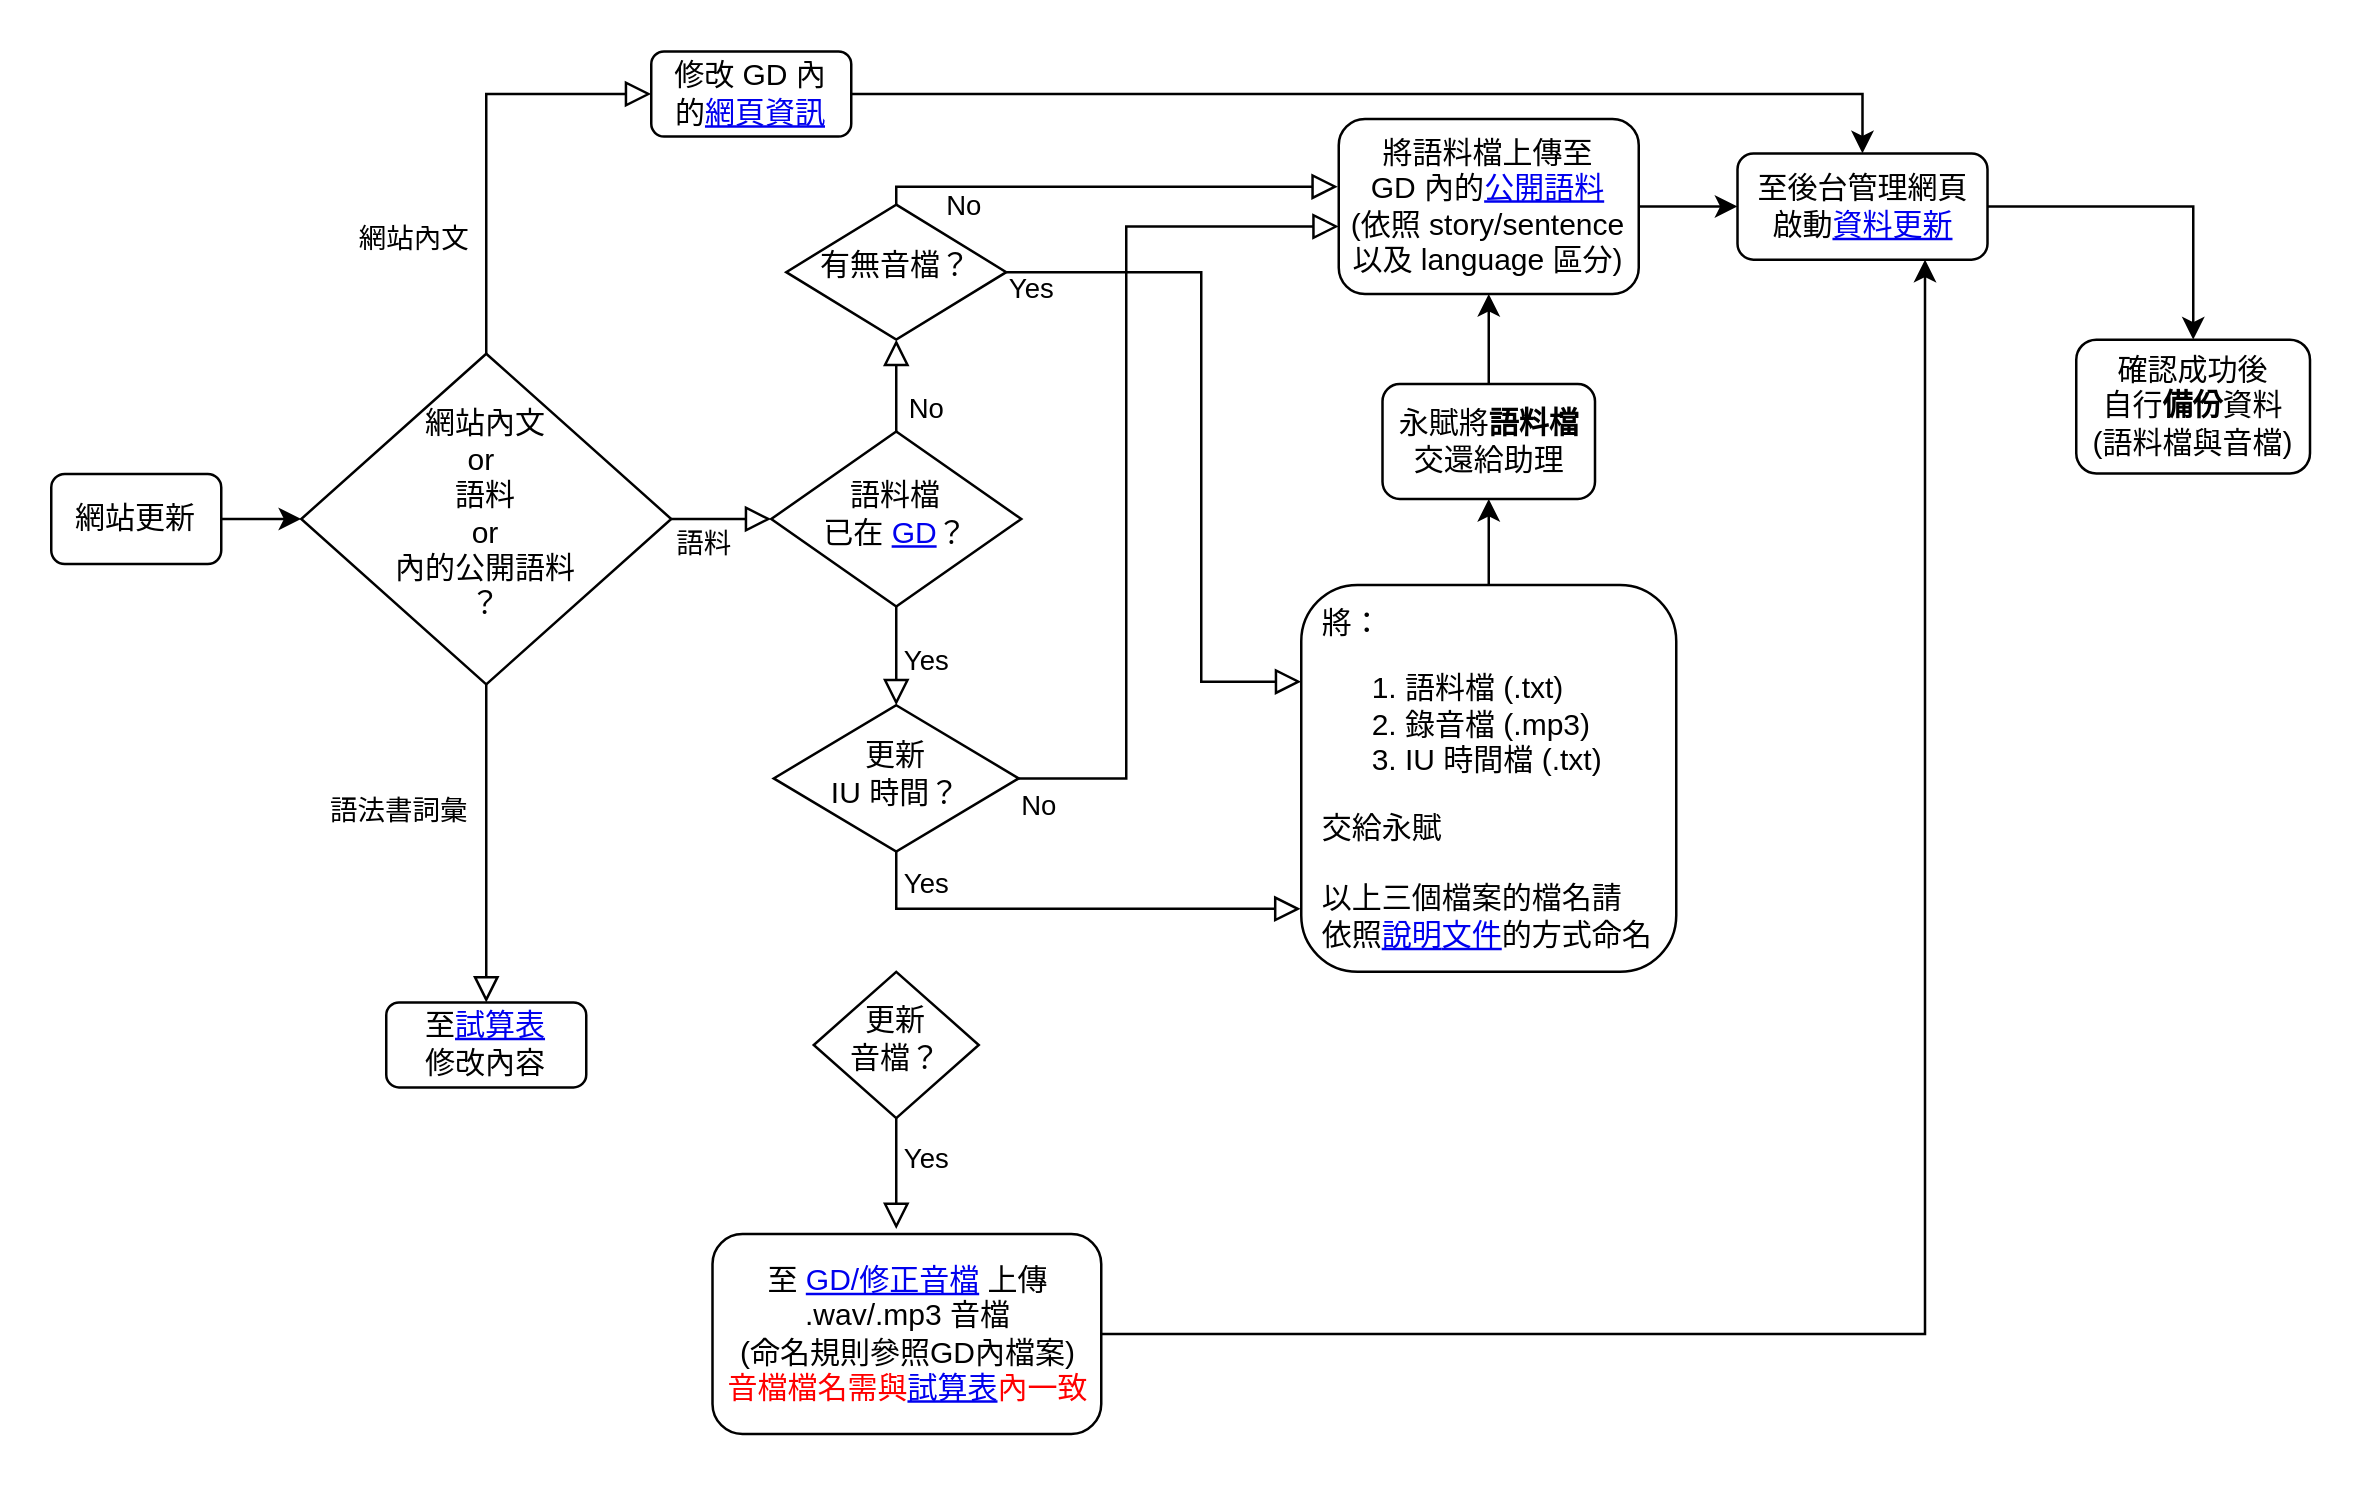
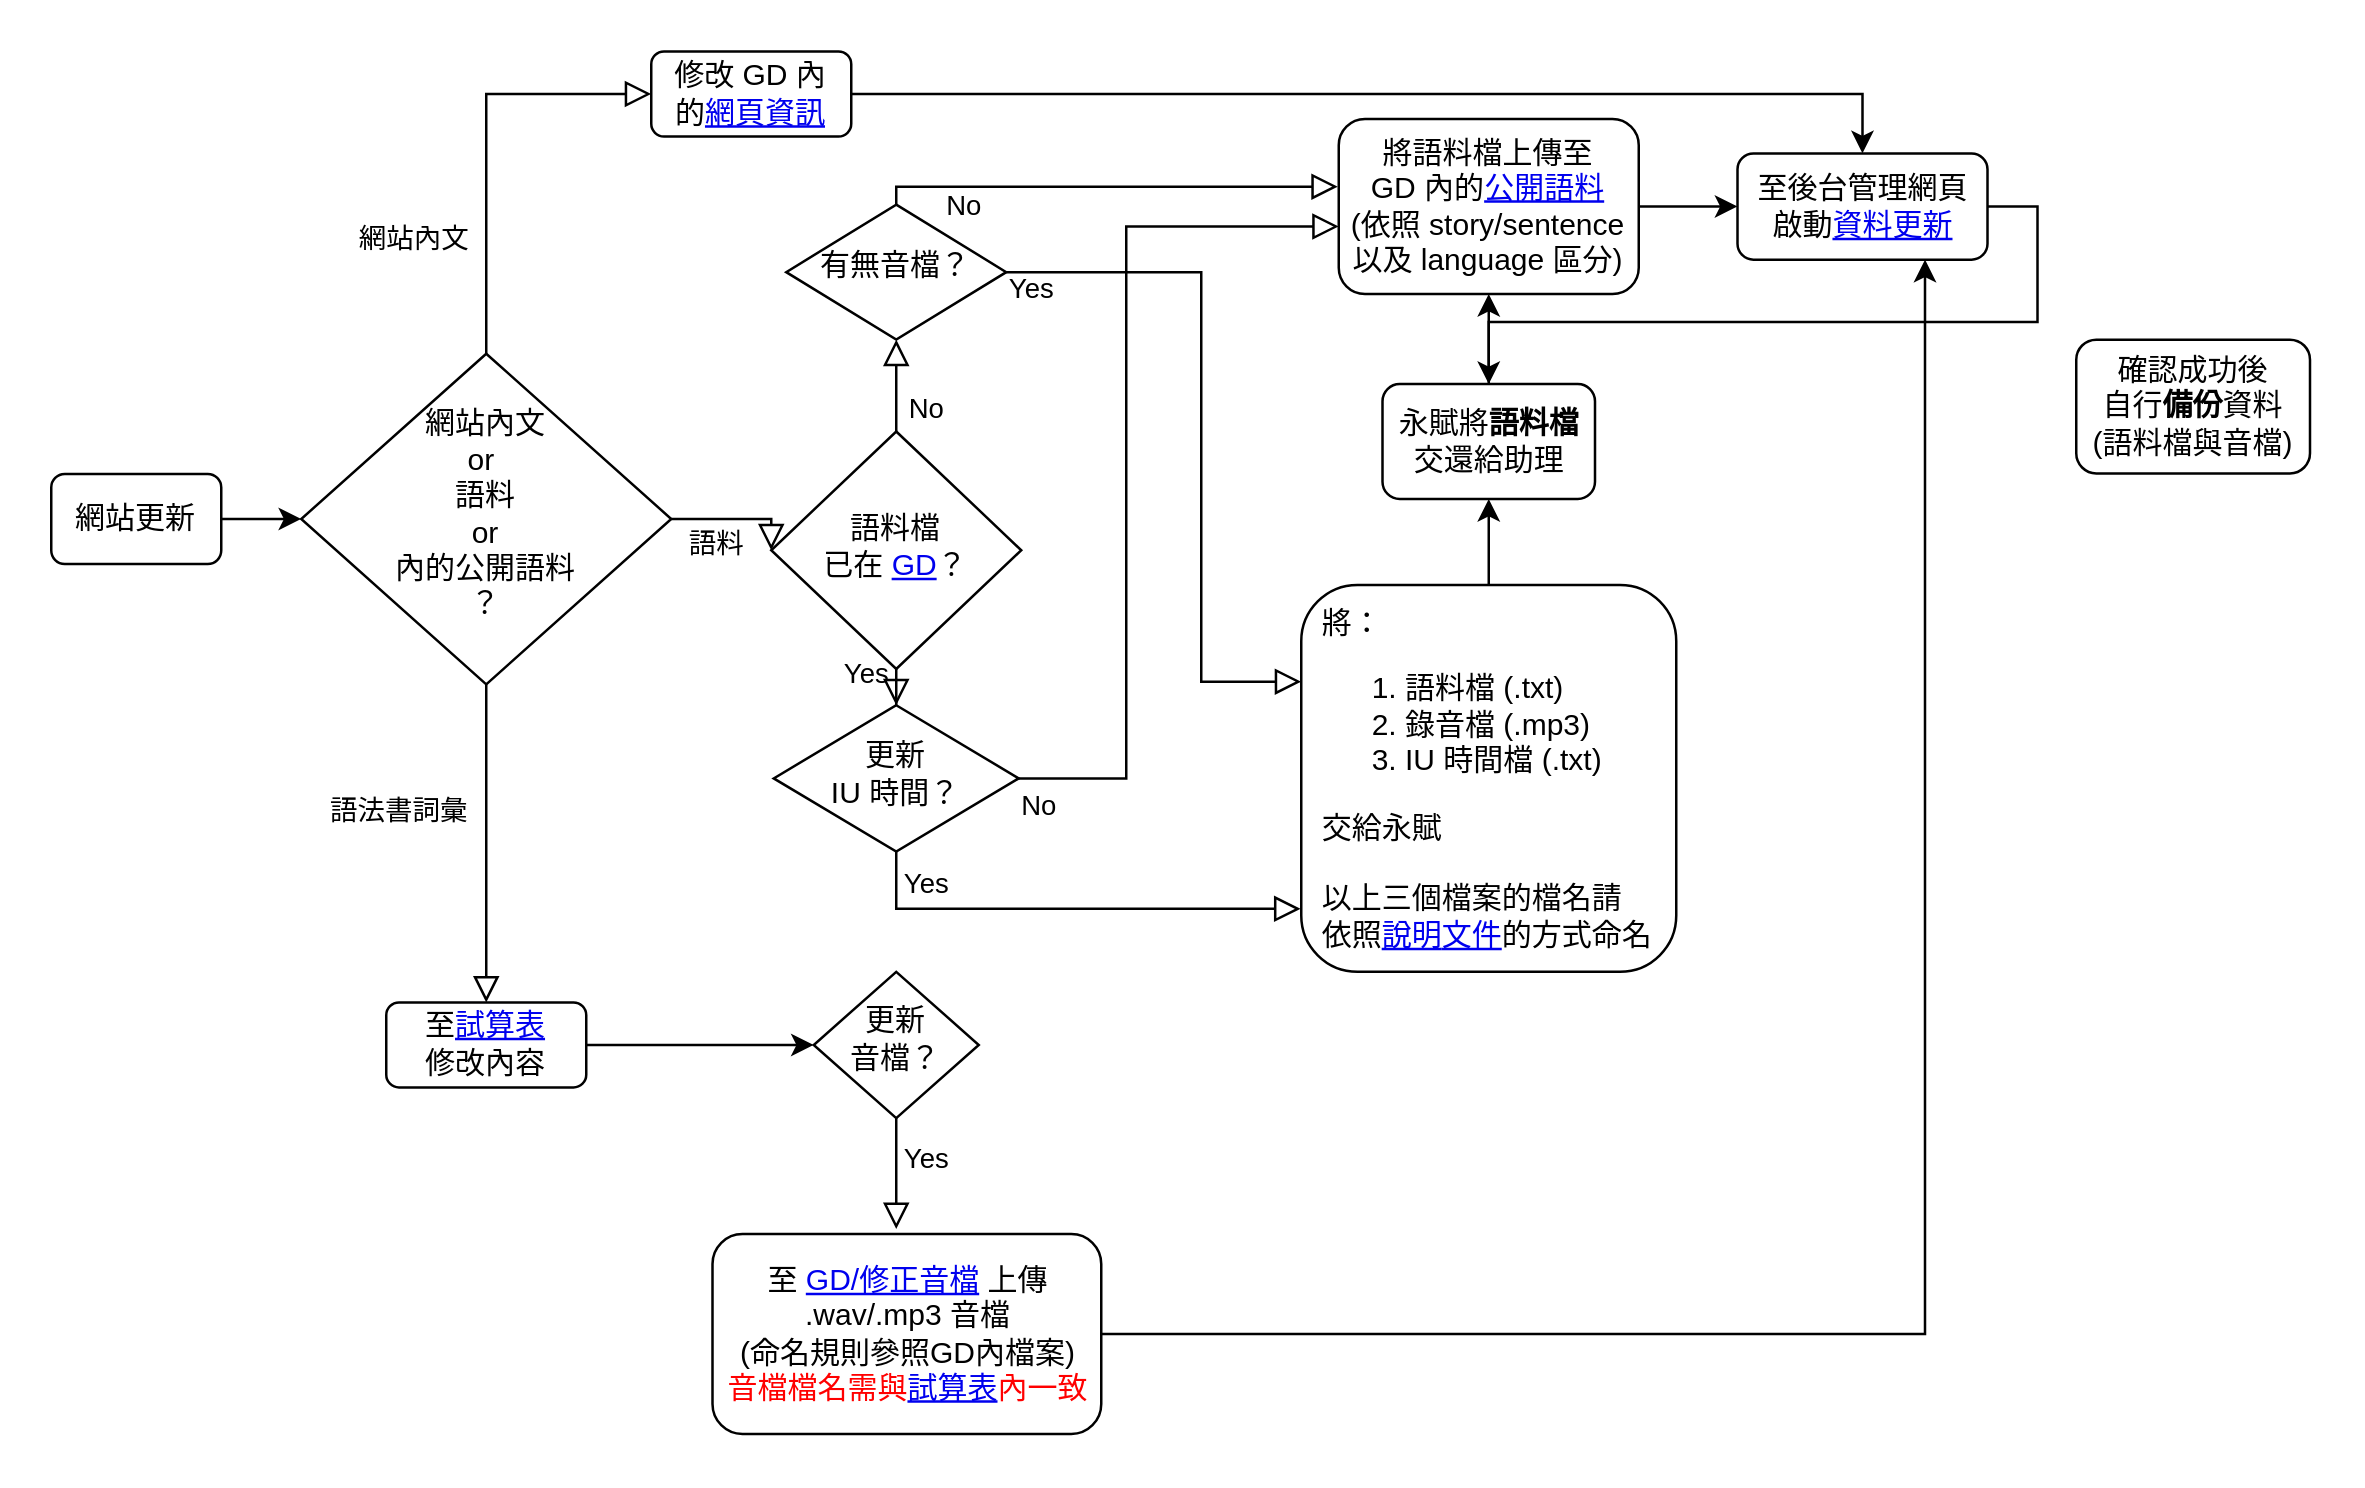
edge "至後台管理網頁 啟動資料更新" -> "確認成功後 自行備份資料 (語料檔與音檔)": now "至後台管理網頁 啟動資料更新" -> "永賦將語料檔 交還給助理"
node "語料檔 已在 GD？": size 250x175 -> 250x238
edge "至試算表 修改內容" -> "更新 音檔？": added
